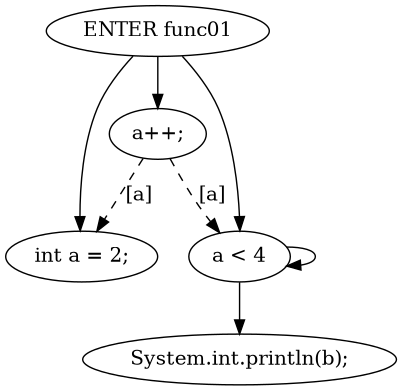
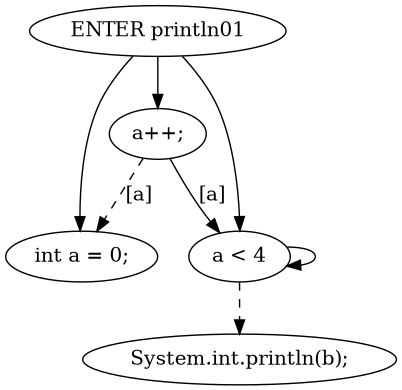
node "ENTER func01": label "ENTER func01" -> "ENTER println01"
edge "a++;" -> "a < 4": style dashed -> solid
node "int a = 2;": label "int a = 2;" -> "int a = 0;"
edge "a < 4" -> "System.int.println(b);": style solid -> dashed
